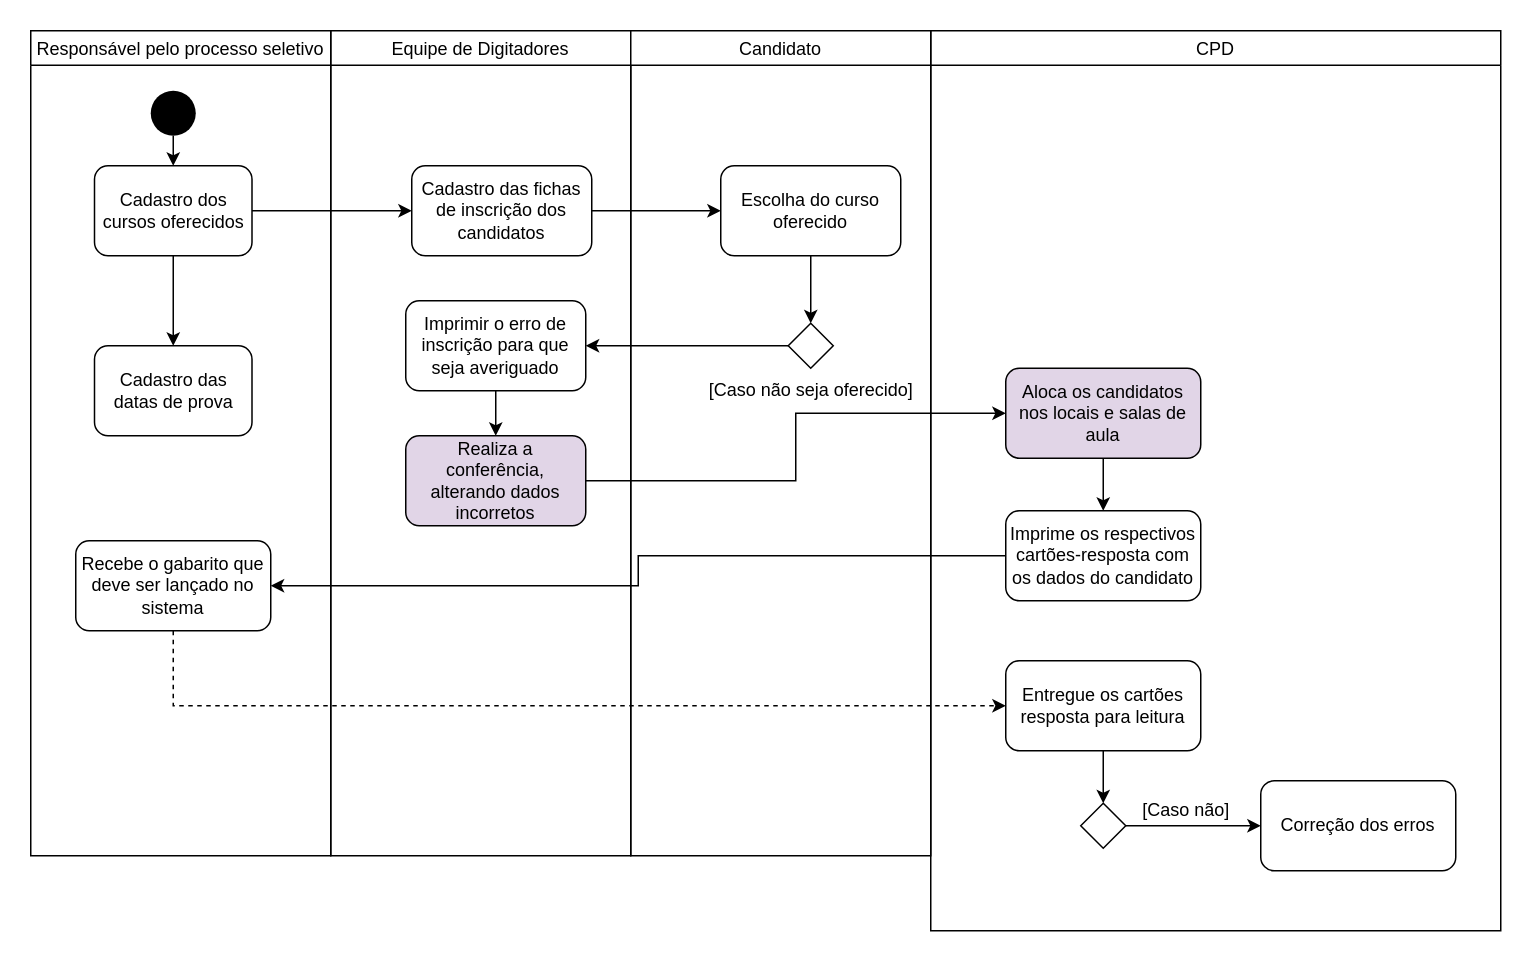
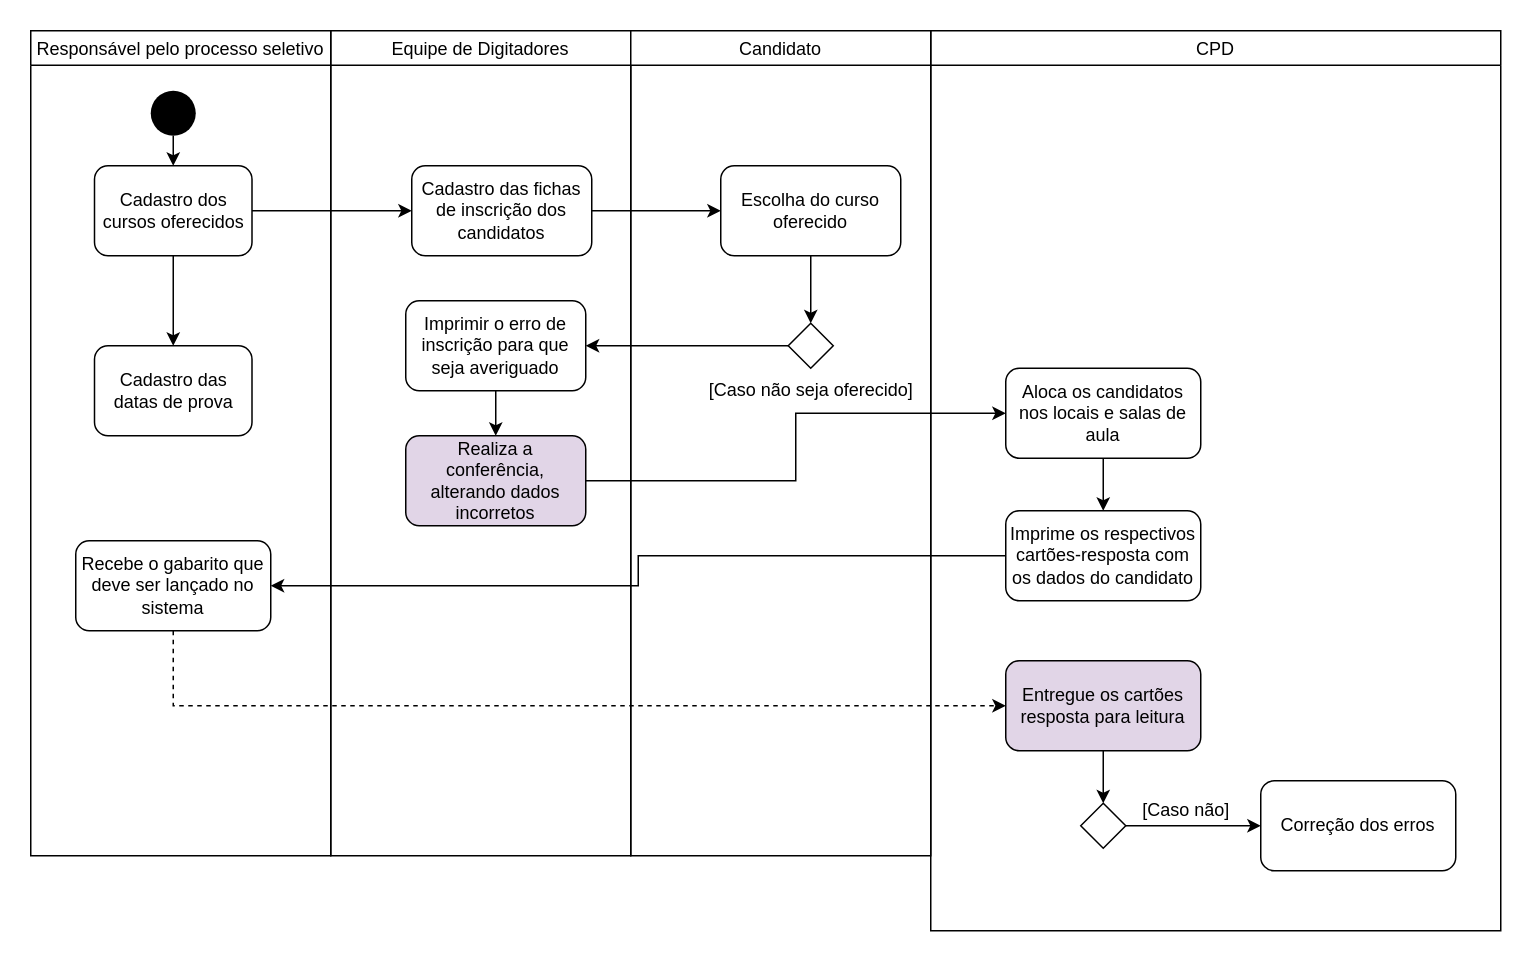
node "Aloca os candidatos nos locais e salas de aula": fillcolor #e1d5e7 -> #ffffff
node "Entregue os cartões resposta para leitura": fillcolor #ffffff -> #e1d5e7
